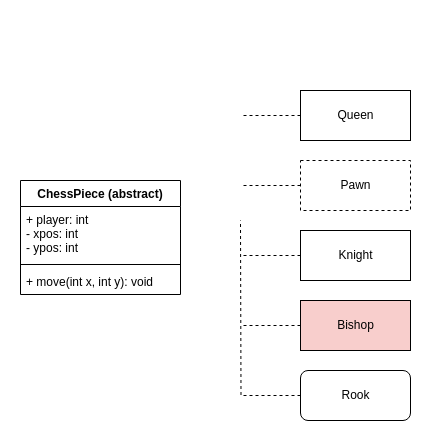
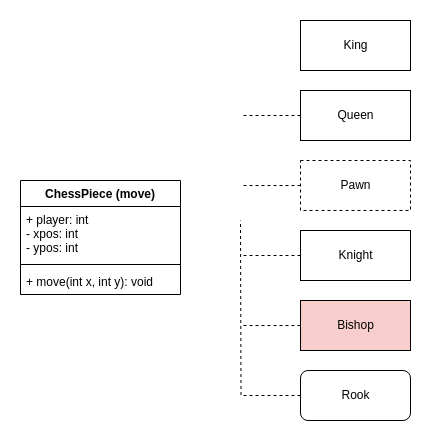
node "King": added
node "ChessPiece (abstract)": label "ChessPiece (abstract)" -> "ChessPiece (move)"
